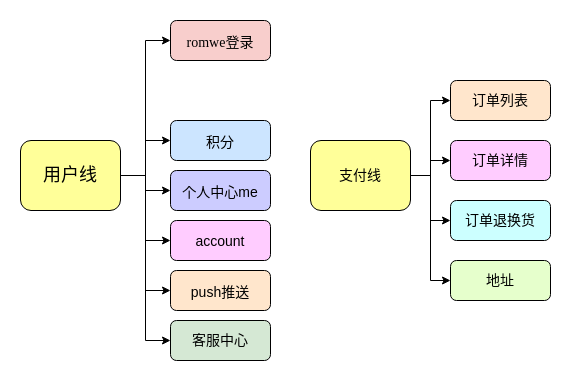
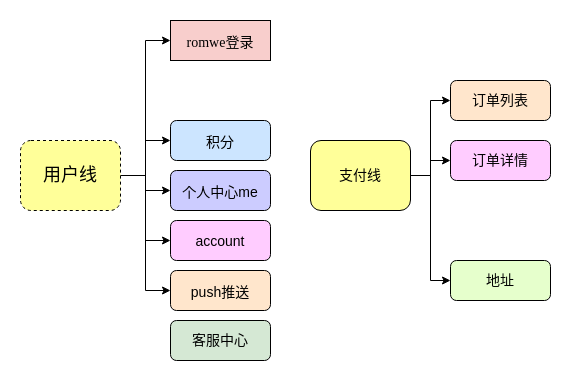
node "romwe登录": shape rounded rectangle -> rectangle
node "用户线": style solid -> dashed
edge "支付线" -> "订单退换货": removed
node "订单退换货": removed
edge "用户线" -> "客服中心": removed
